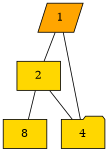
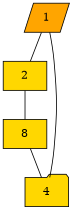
edge "2" -- "4": now "8" -- "4"
